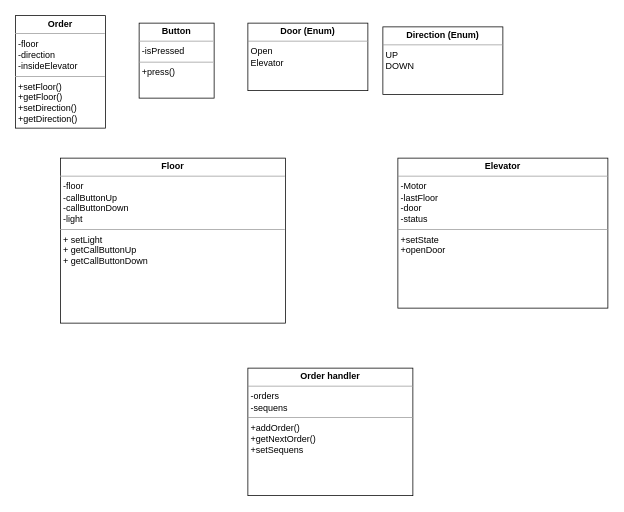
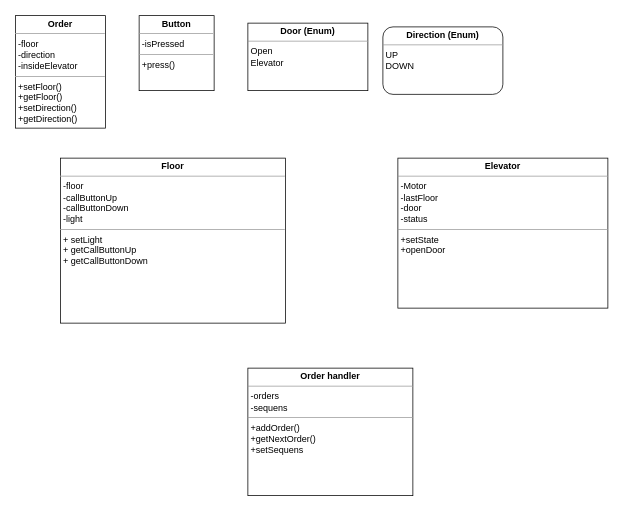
node "Button -isPressed +press()": moved (177, 60) -> (177, 53)
node "Direction (Enum) UP DOWN": shape rectangle -> rounded rectangle
